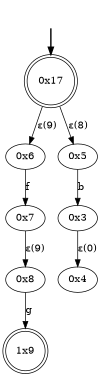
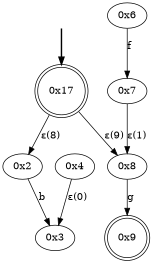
edge "0x17" -> "0x6": now "0x17" -> "0x8"
node "0x5": label "0x5" -> "0x2"
edge "0x3" -> "0x4": reversed
edge "0x7" -> "0x8": label "ε(9)" -> "ε(1)"
node "1x9": label "1x9" -> "0x9"
